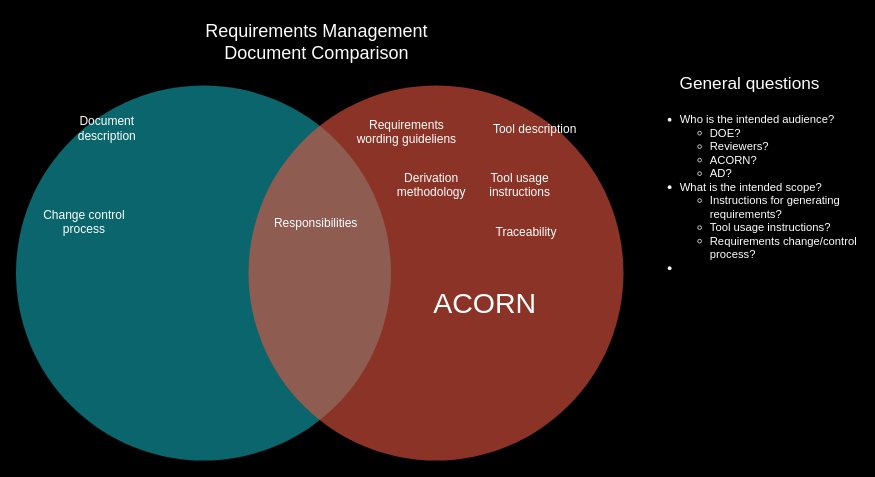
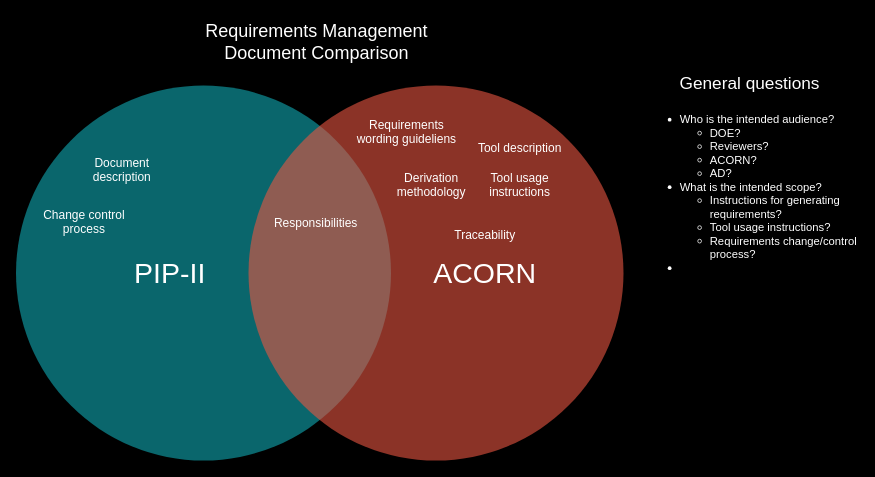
node "Document description": moved (106, 123) -> (121, 164)
node "Tool description": moved (534, 128) -> (519, 147)
node "Traceability": moved (526, 230) -> (485, 234)
node "PIP-II": added
node "ACORN": moved (485, 303) -> (485, 273)
